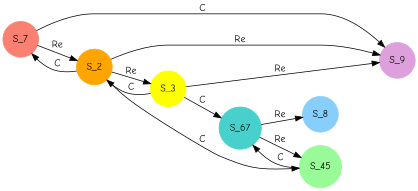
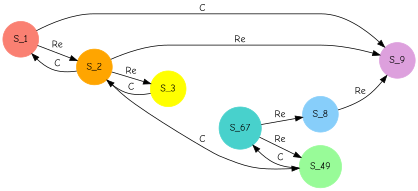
node "S_7": label "S_7" -> "S_1"
edge "S_3" -> "S_9": now "S_8" -> "S_9"
edge "S_3" -> "S_67": removed, label "C"
node "S_45": label "S_45" -> "S_49"
